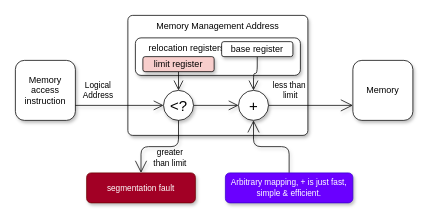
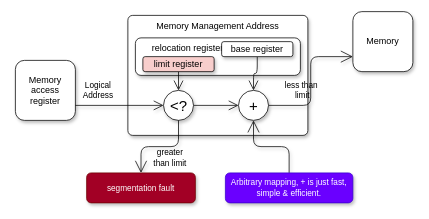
node "relocation registers (base process)": label "relocation registers (base process)" -> "relocation registers (per process)"
node "Memory access instruction": label "Memory access instruction" -> "Memory access register"
node "Memory": moved (383, 90) -> (383, 42)
